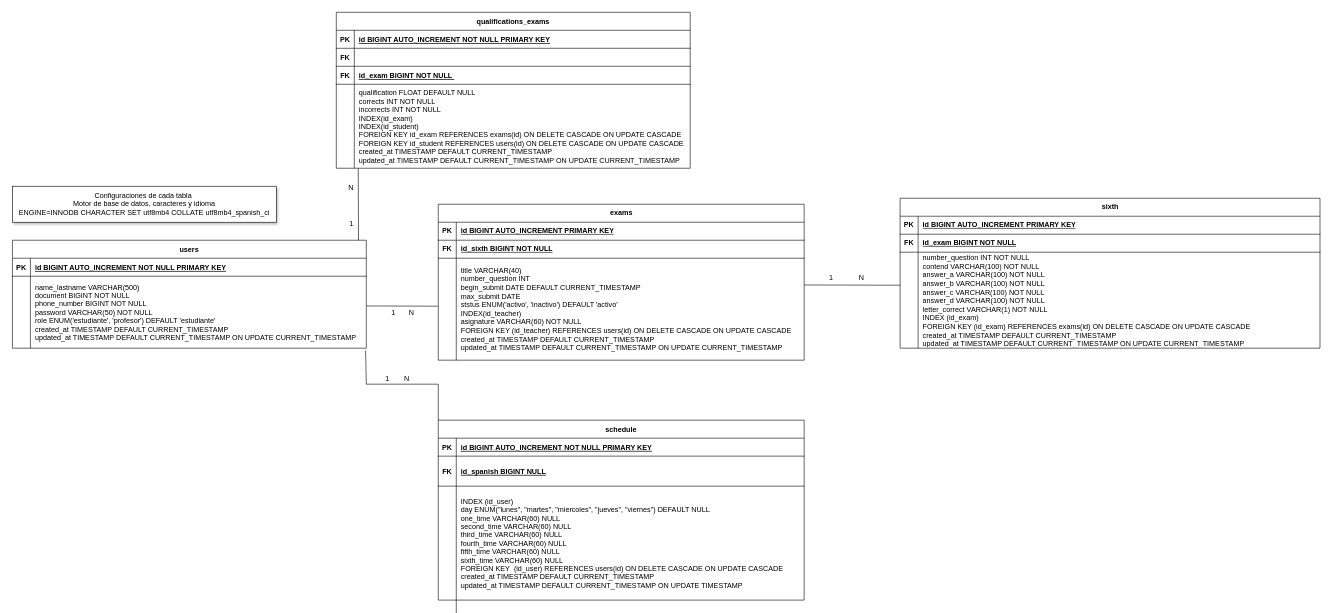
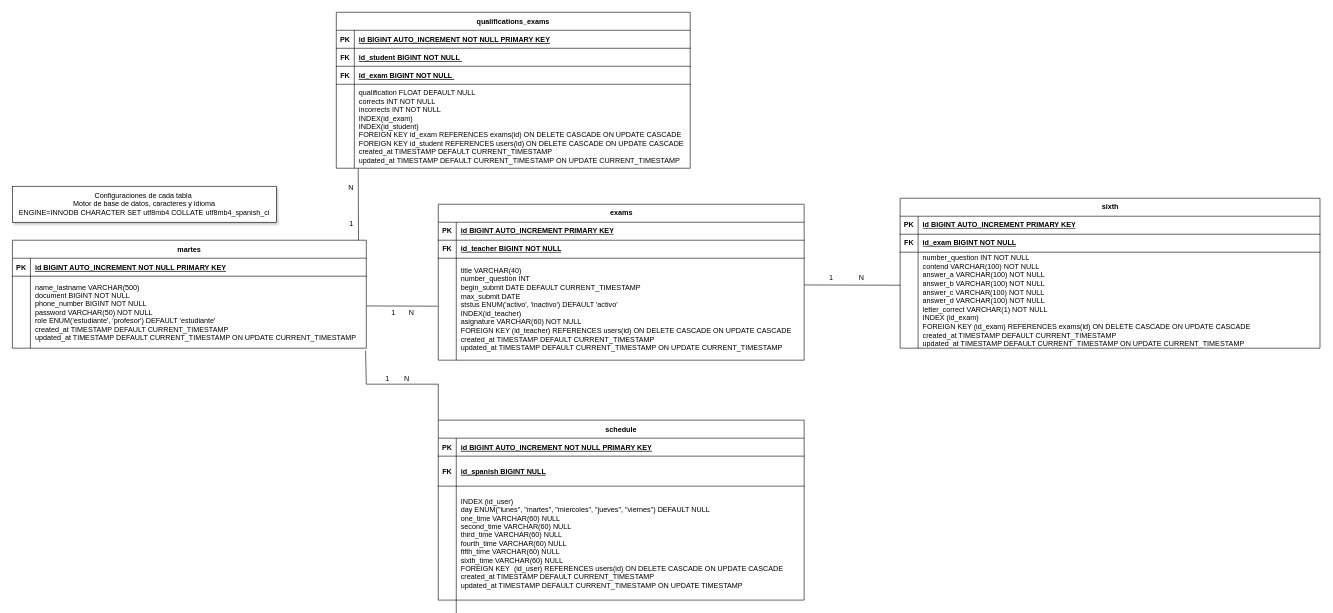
node "id_student BIGINT NOT NULL": added
node "id_sixth BIGINT NOT NULL": label "id_sixth BIGINT NOT NULL" -> "id_teacher BIGINT NOT NULL"
node "users": label "users" -> "martes"
